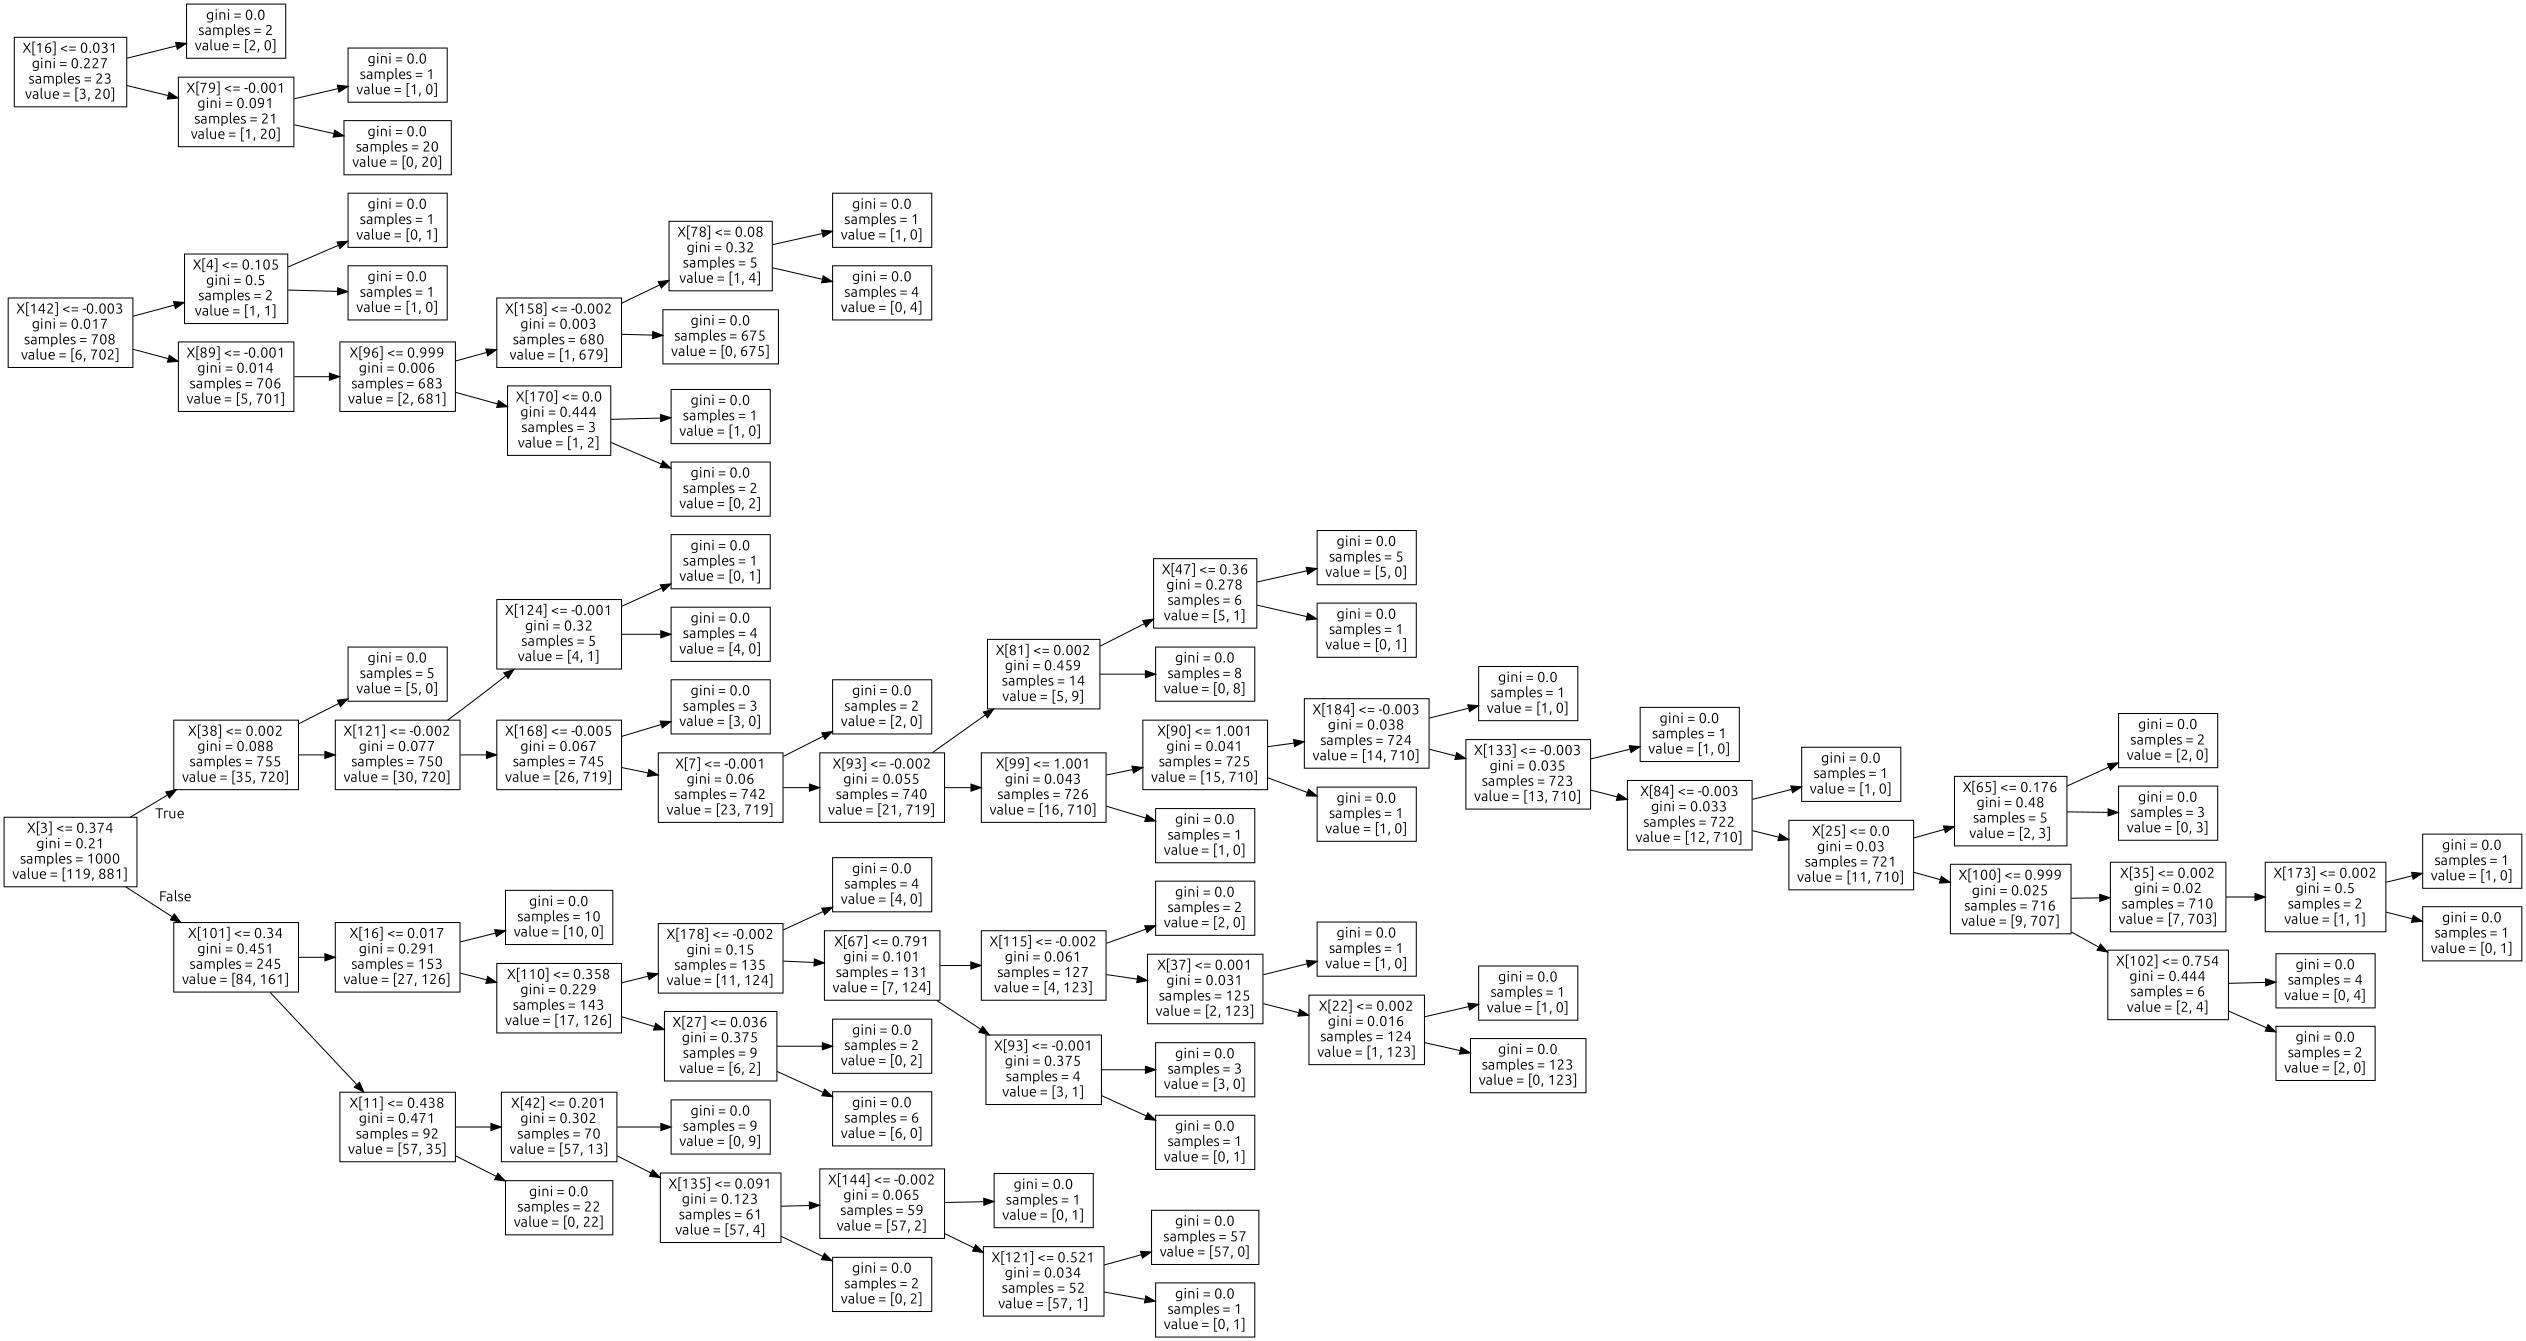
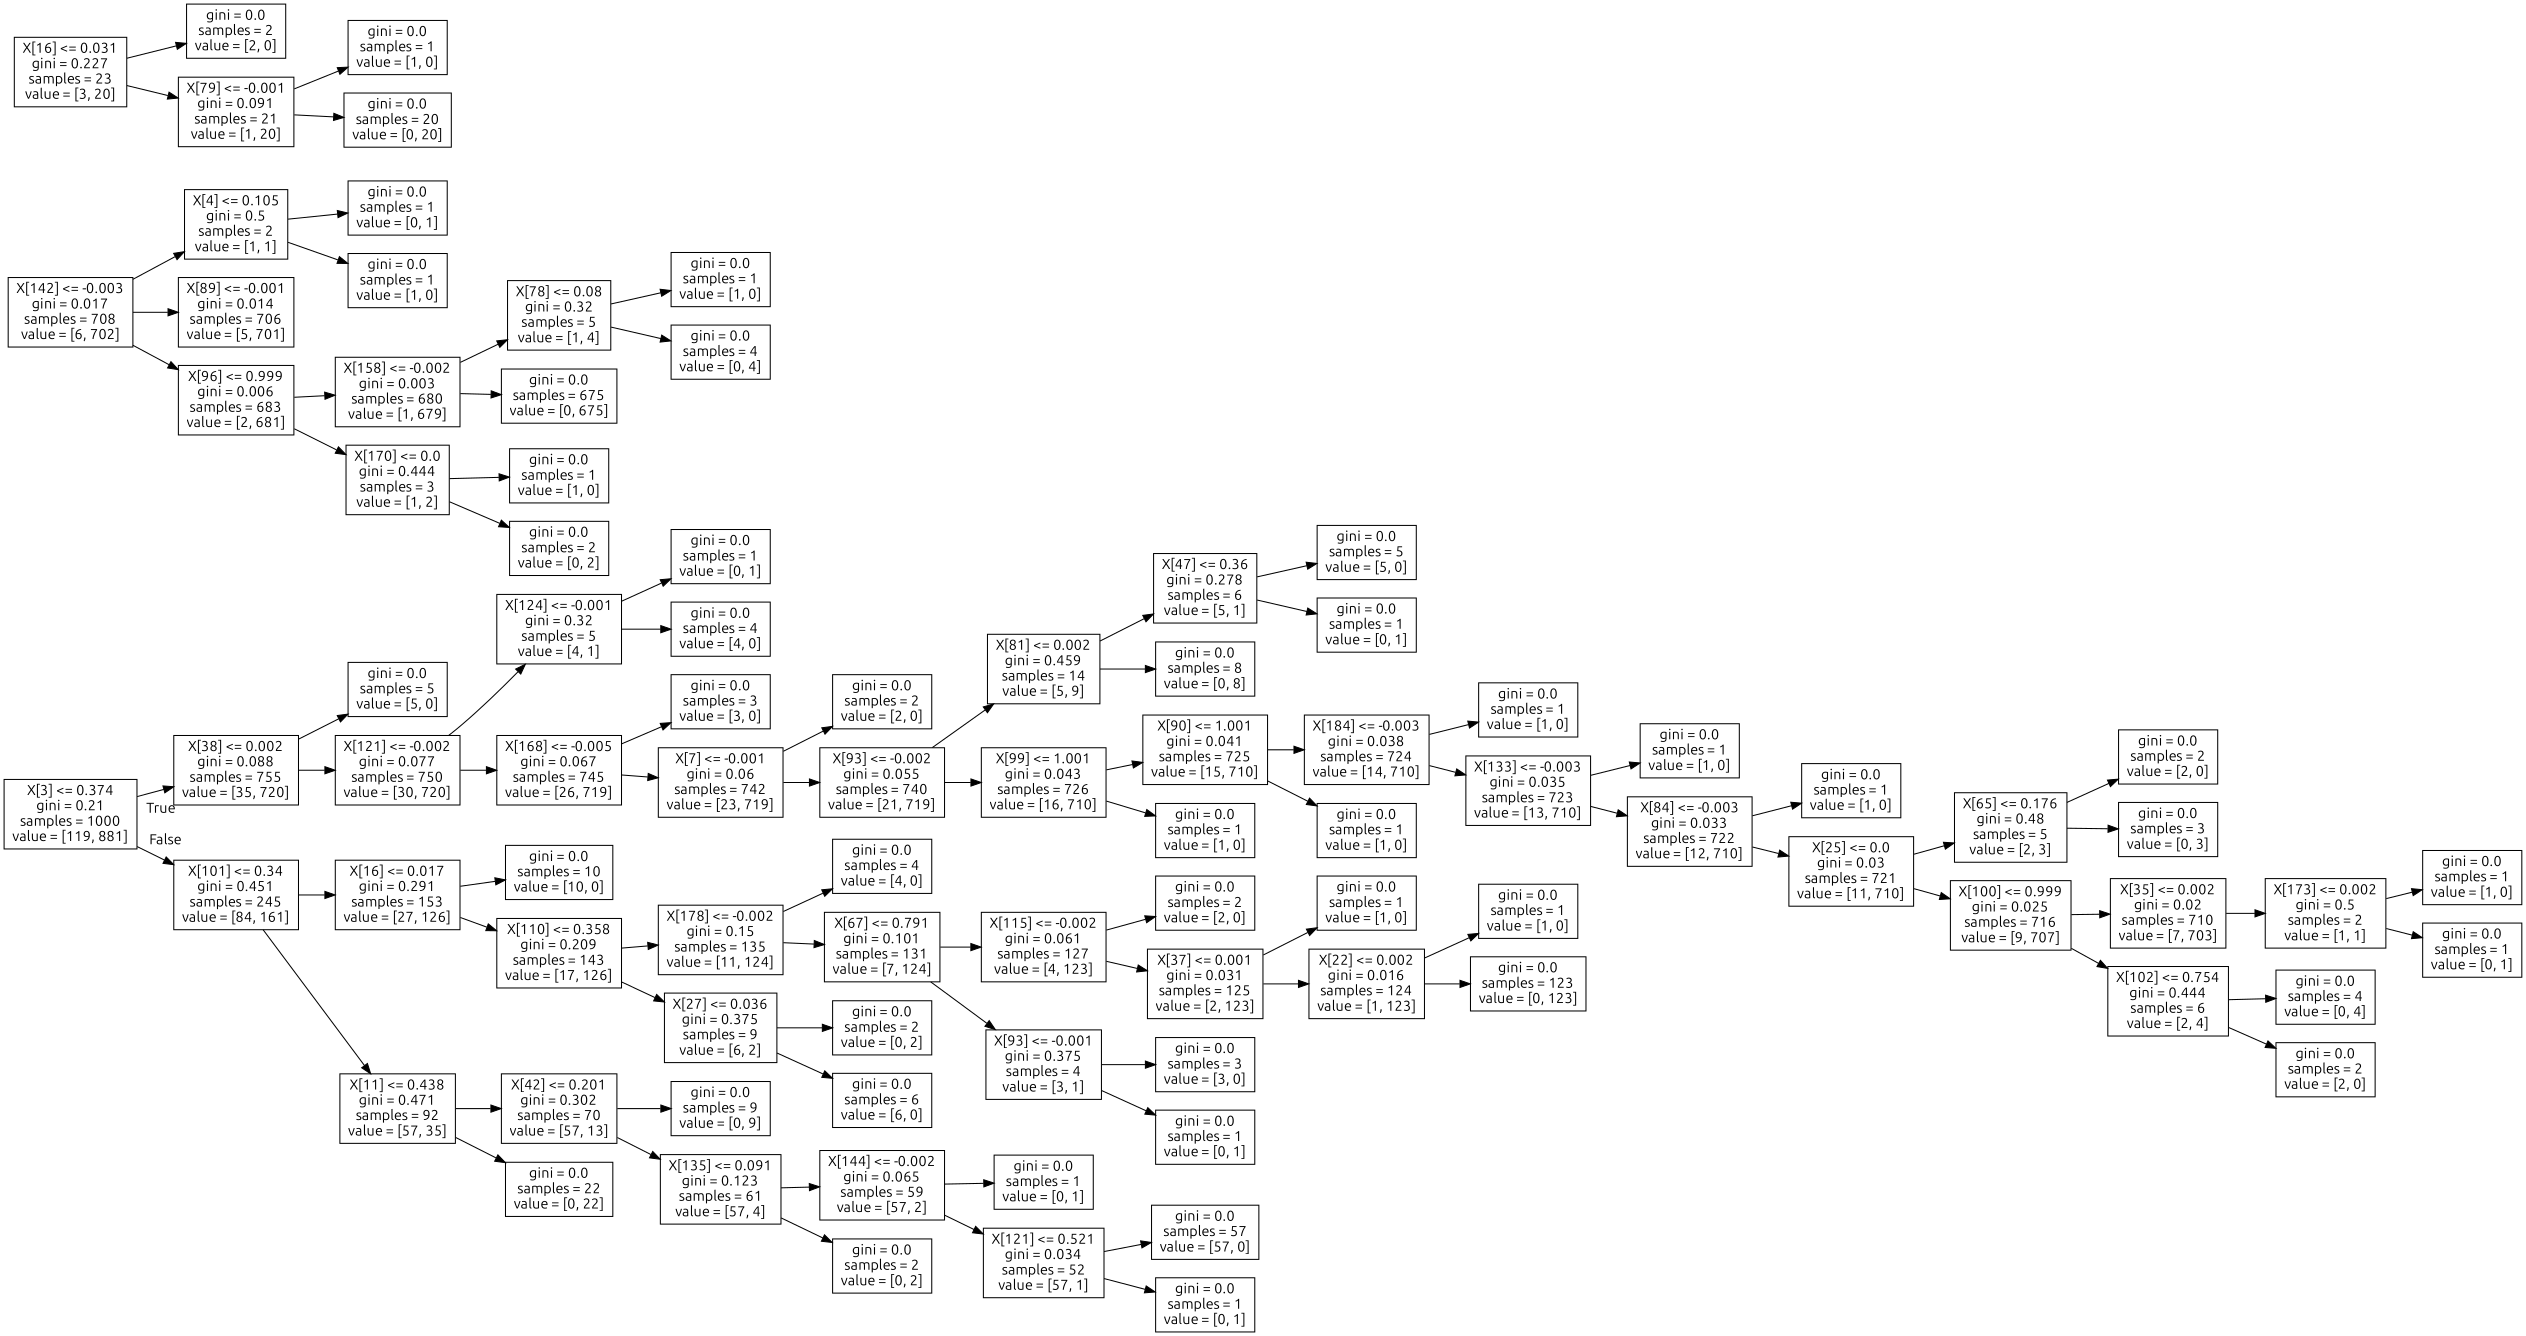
edge "X[89] <= -0.001 gini = 0.014 samples = 706 value = [5, 701]" -> "X[96] <= 0.999 gini = 0.006 samples = 683 value = [2, 681]": now "X[142] <= -0.003 gini = 0.017 samples = 708 value = [6, 702]" -> "X[96] <= 0.999 gini = 0.006 samples = 683 value = [2, 681]"
node "X[110] <= 0.358 gini = 0.229 samples = 143 value = [17, 126]": label "X[110] <= 0.358 gini = 0.229 samples = 143 value = [17, 126]" -> "X[110] <= 0.358 gini = 0.209 samples = 143 value = [17, 126]"
